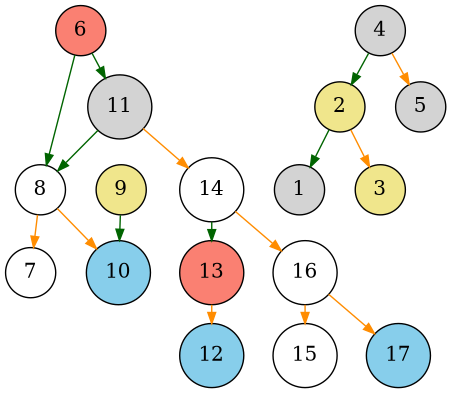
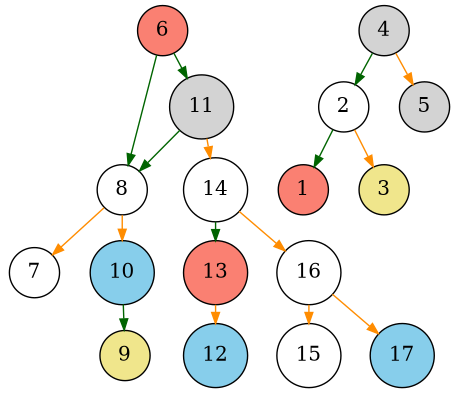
node "2": fillcolor khaki -> white
node "1": fillcolor lightgrey -> salmon
edge "9" -> "10": reversed
